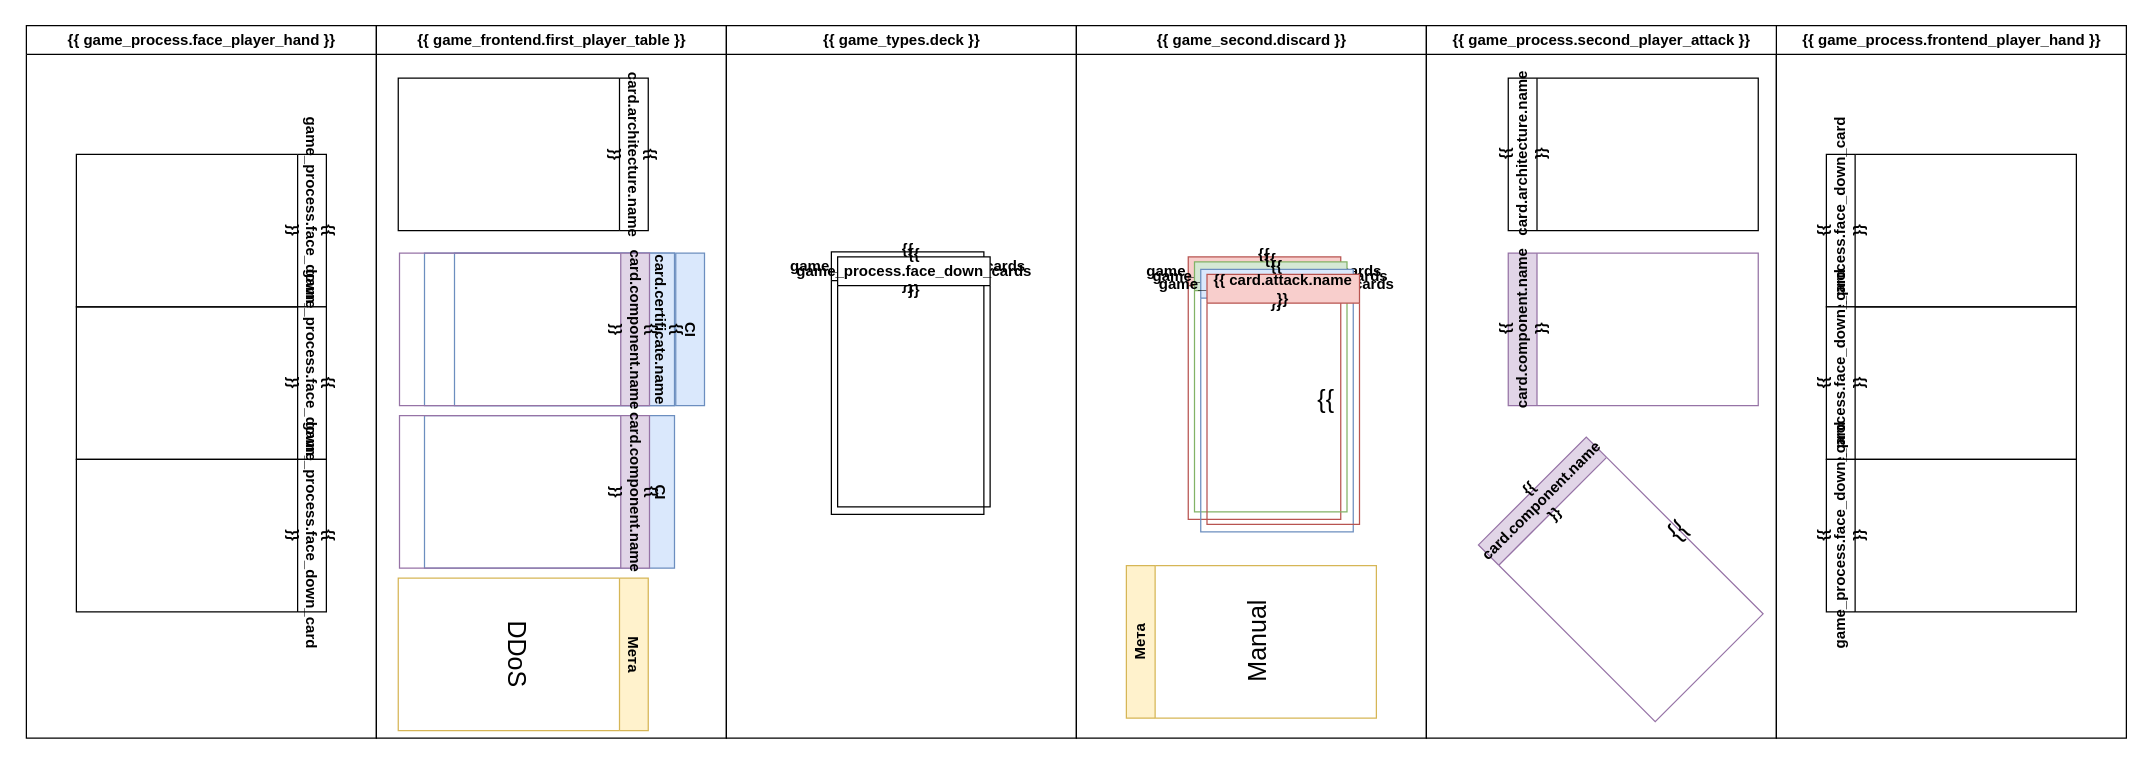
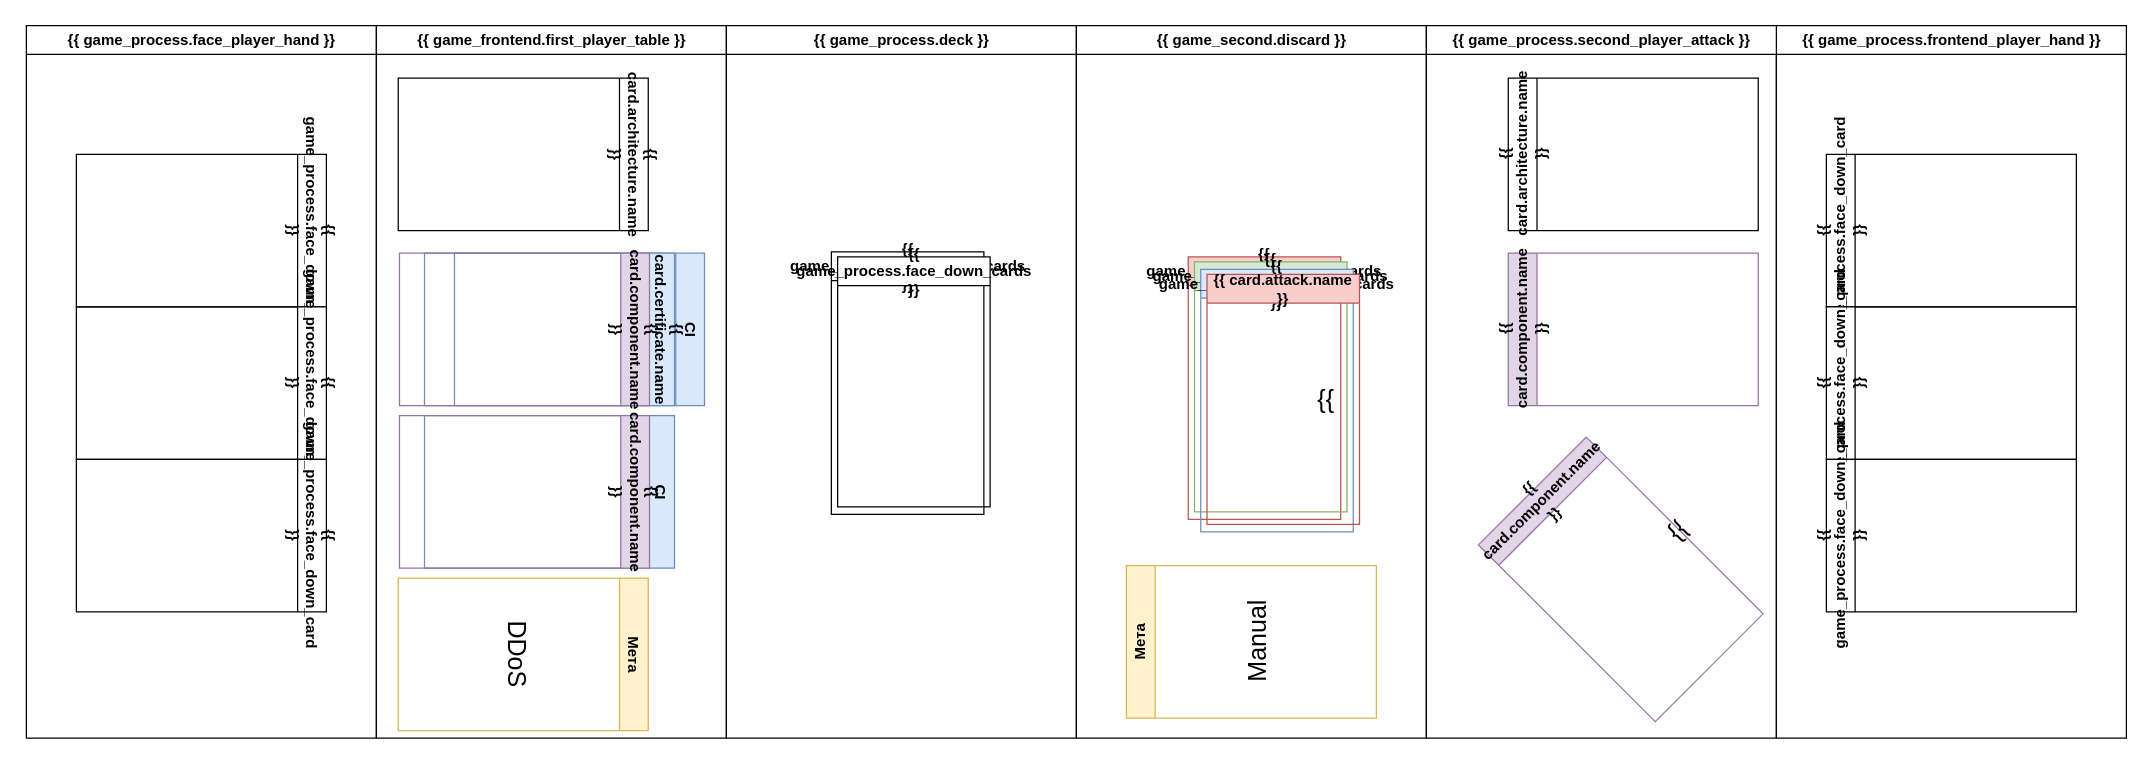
node "{{ game_types.deck }}": label "{{ game_types.deck }}" -> "{{ game_process.deck }}"
